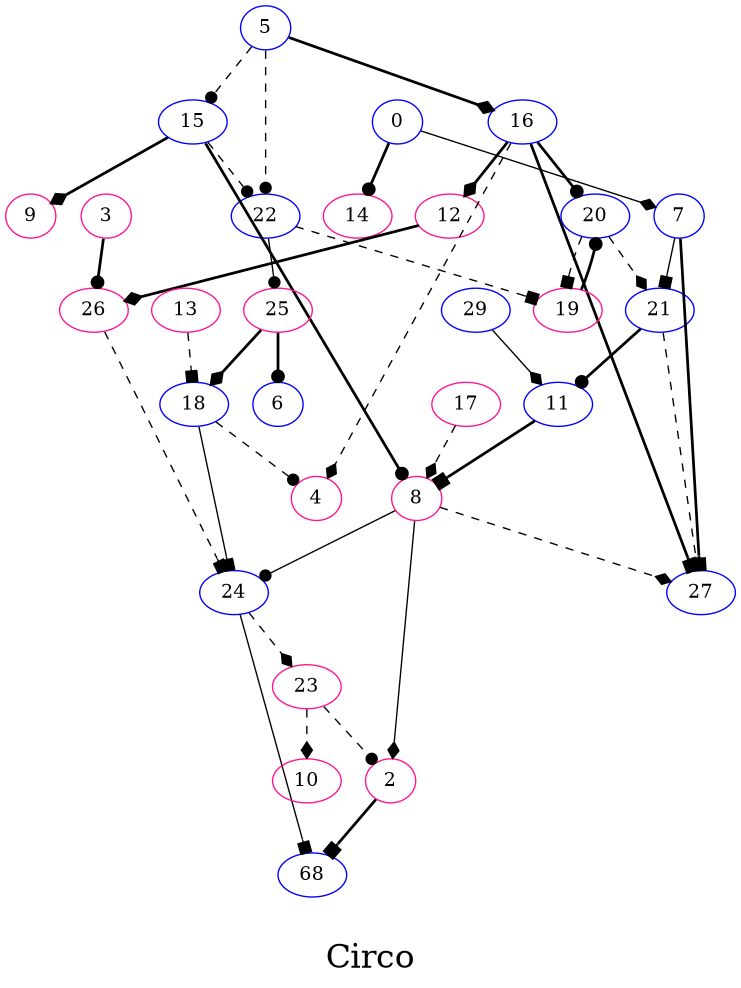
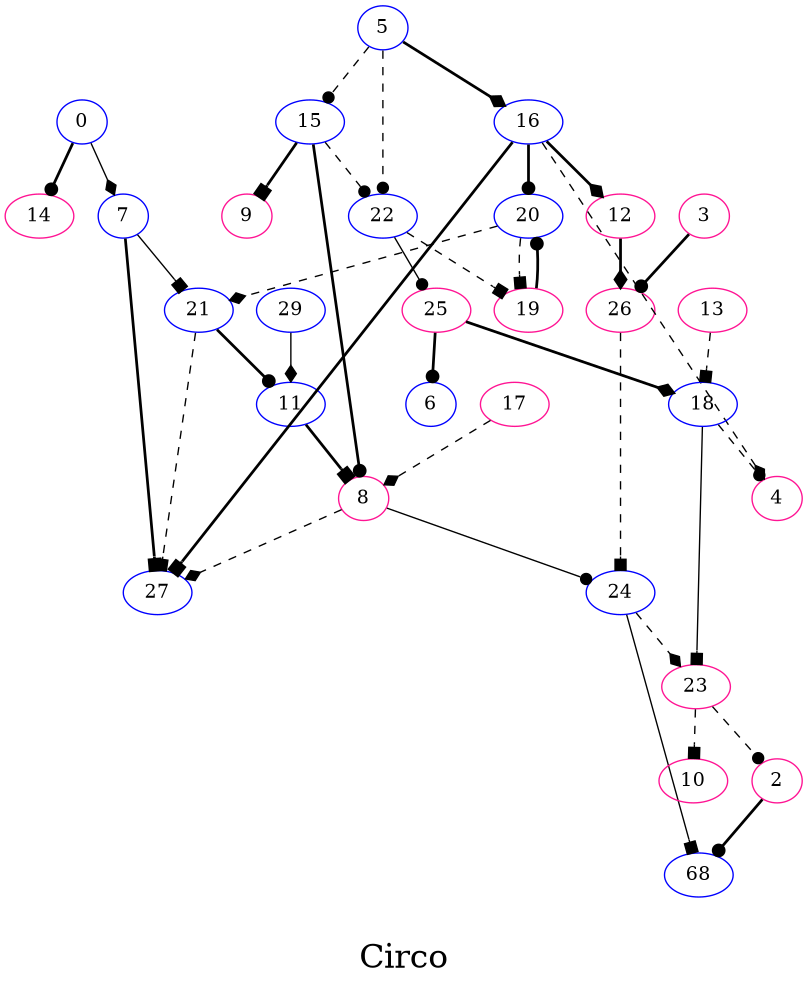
edge "15" -> "9": arrowhead diamond -> box
edge "18" -> "24": now "18" -> "23"
edge "8" -> "2": removed
edge "23" -> "10": arrowhead diamond -> box
edge "2" -> "68": arrowhead box -> dot
